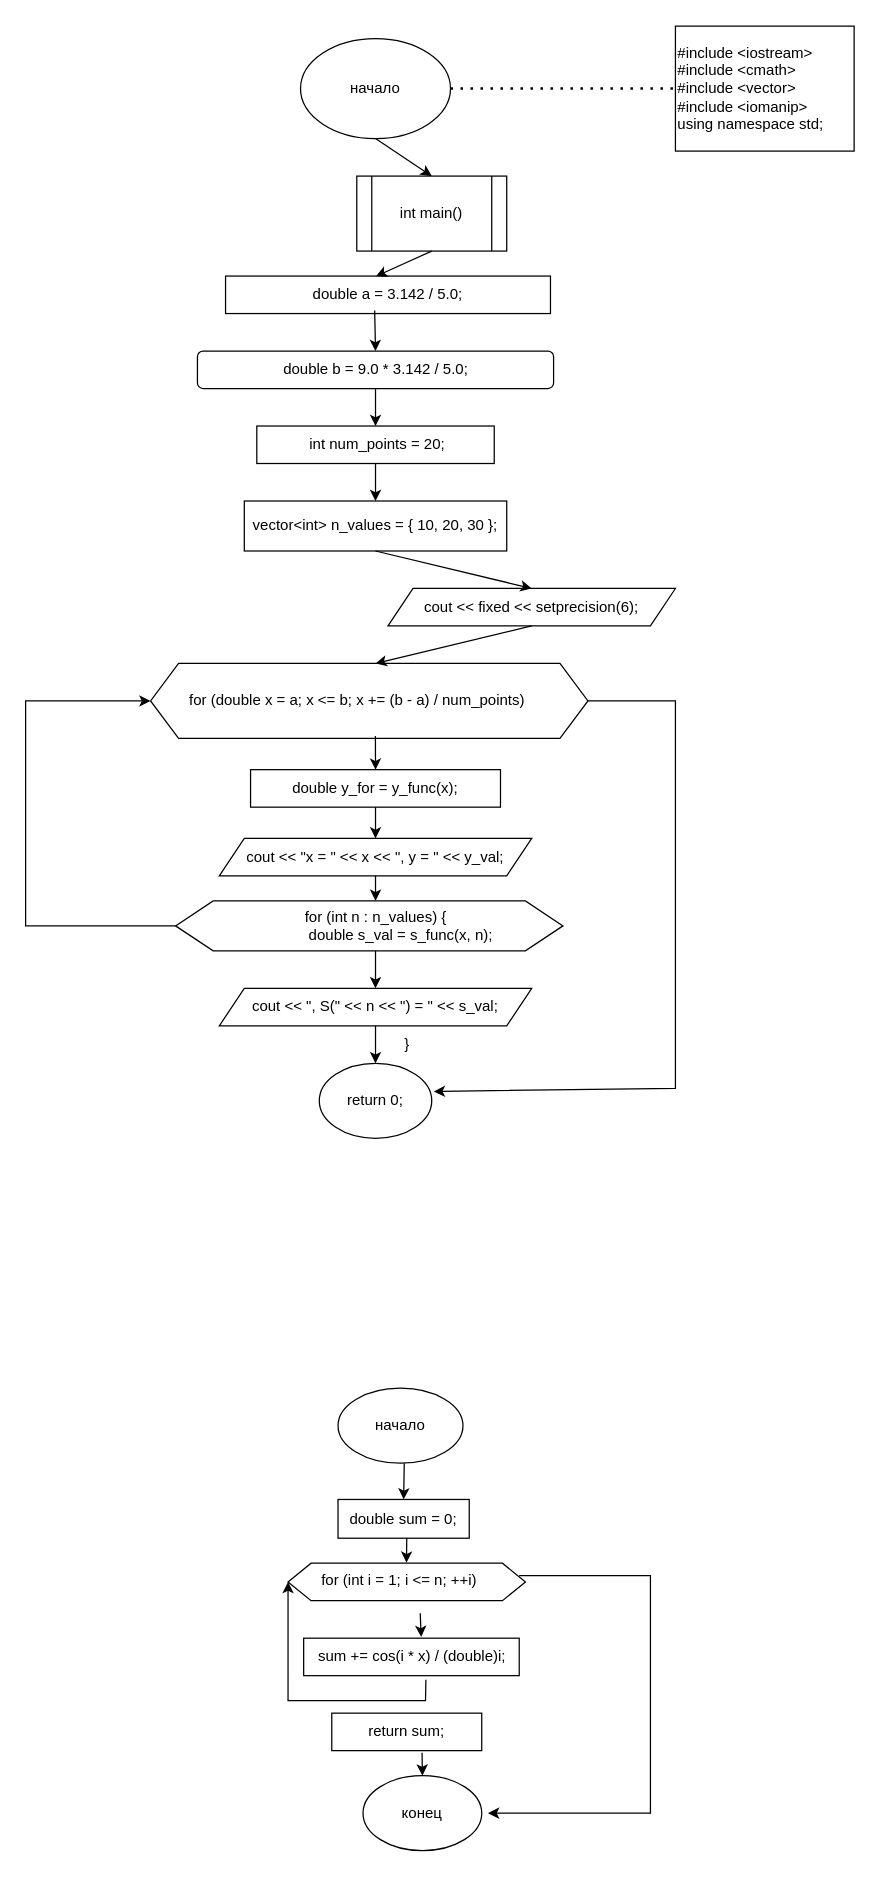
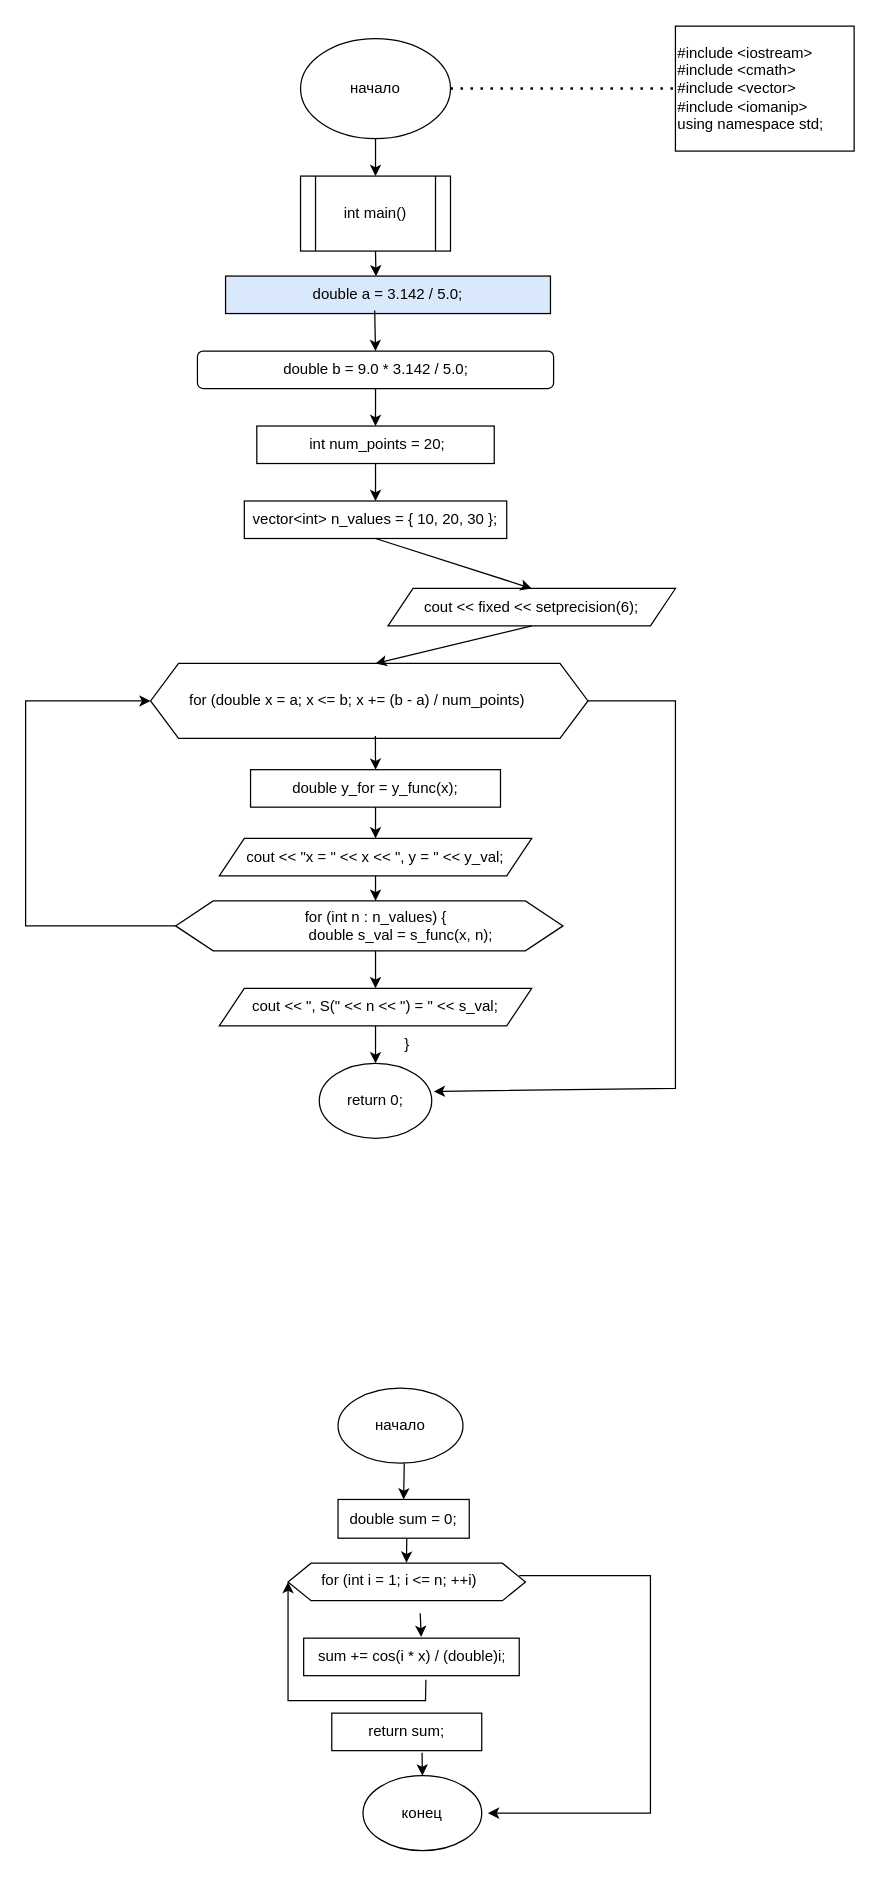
node "int main()": moved (432, 213) -> (376, 213)
node "double a = 3.142 / 5.0;": fillcolor #ffffff -> #dae8fc
node "vector<int> n_values = { 10, 20, 30 };": size 263x50 -> 263x38
